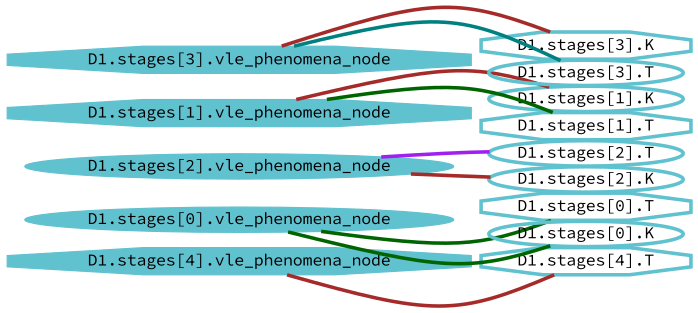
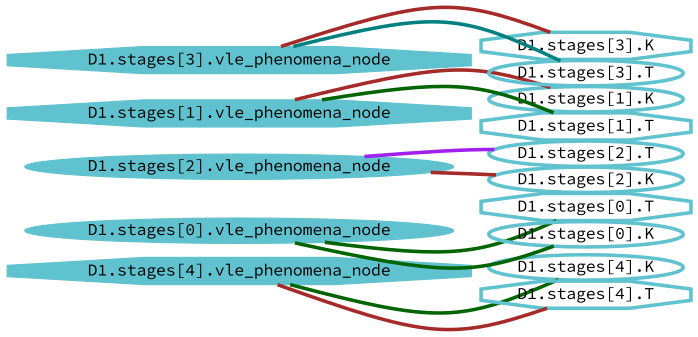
node "D1.stages[4].K": added
